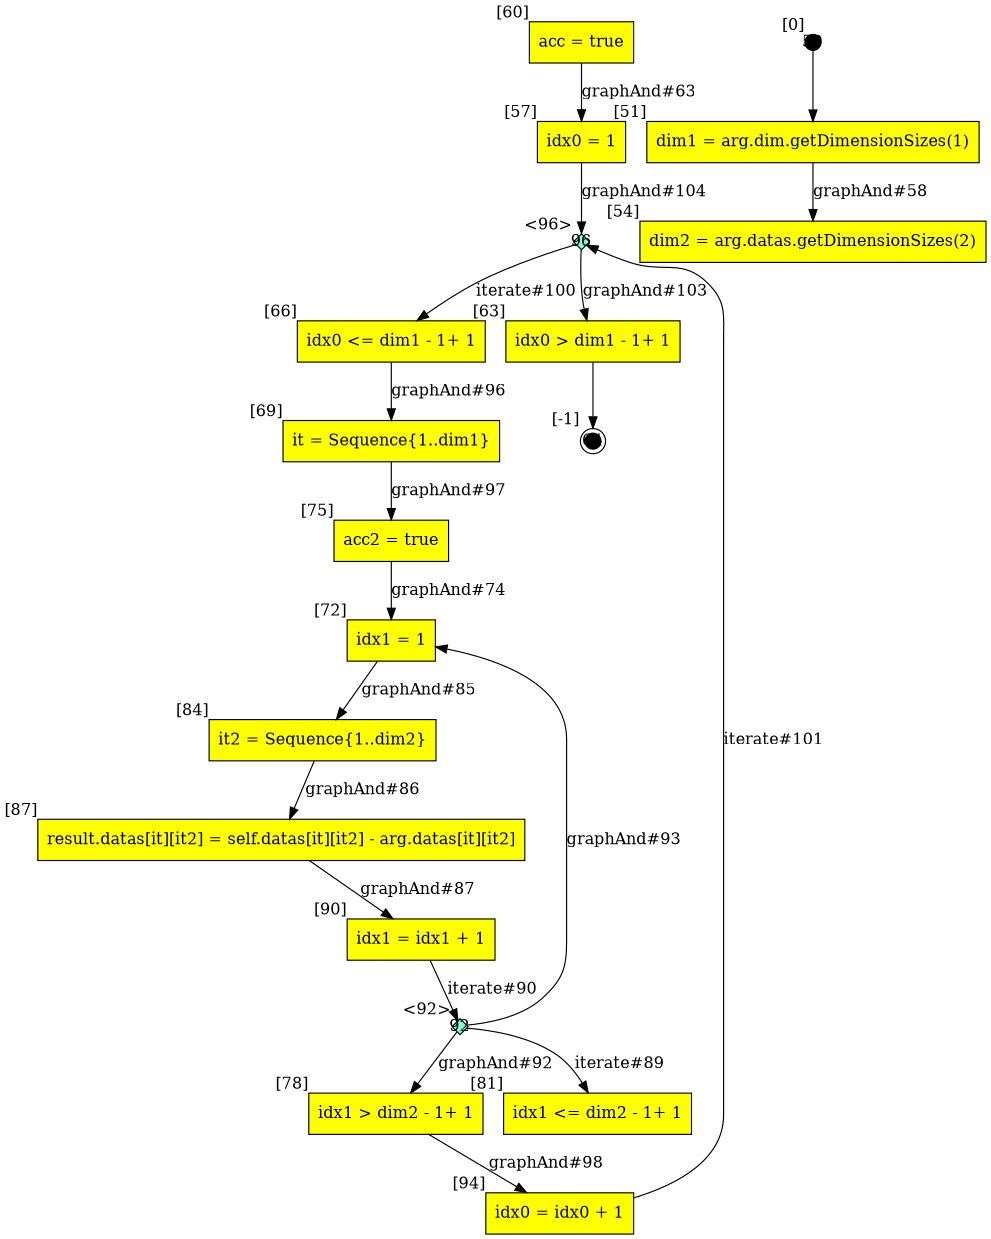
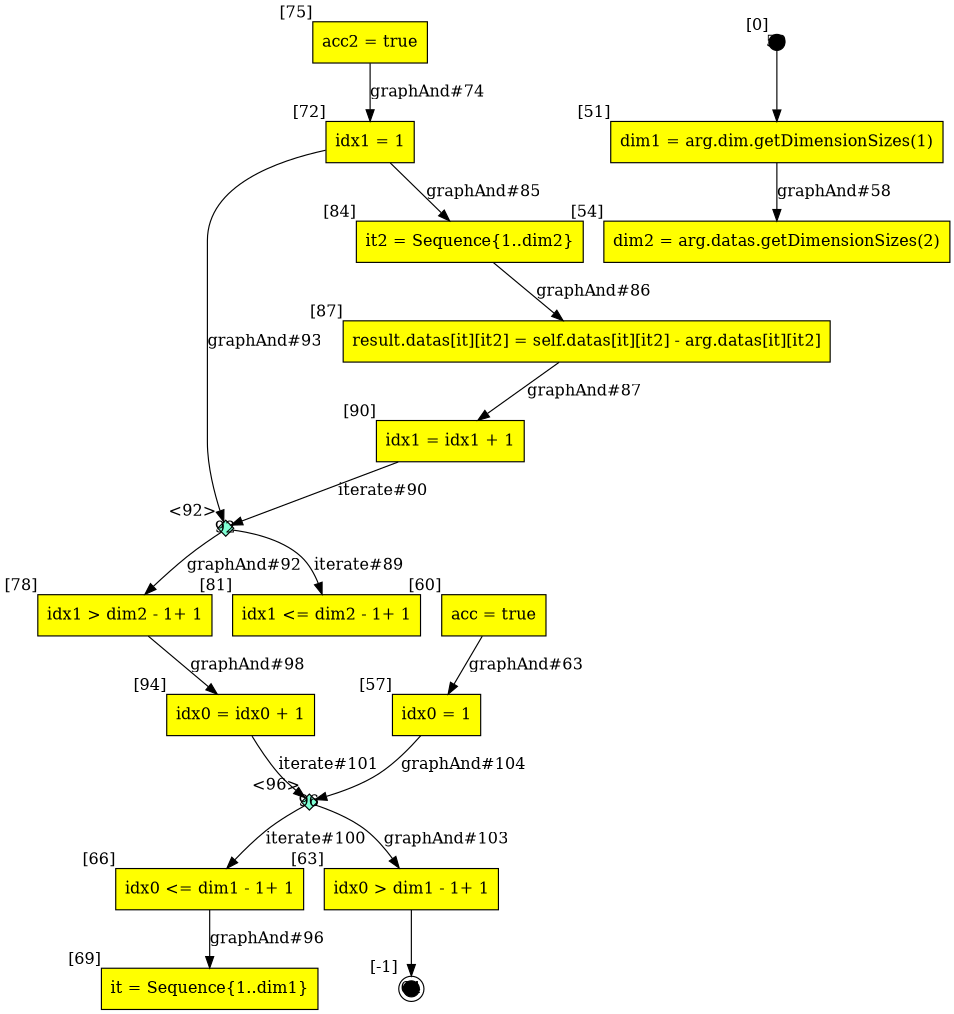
edge "it = Sequence{1..dim1} [69]" -> "acc2 = true [75]": removed, label "graphAnd#97"
edge "92 <92>" -> "idx1 = 1 [72]": reversed
